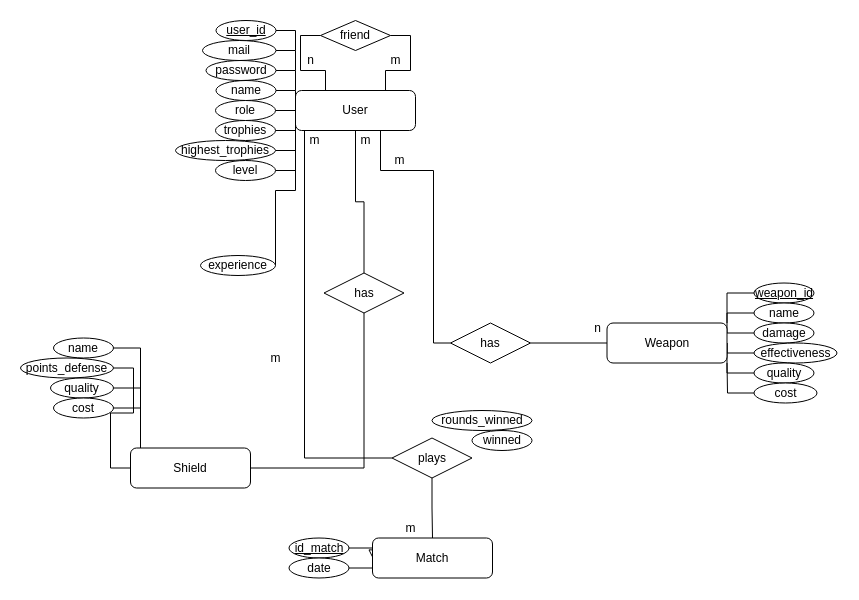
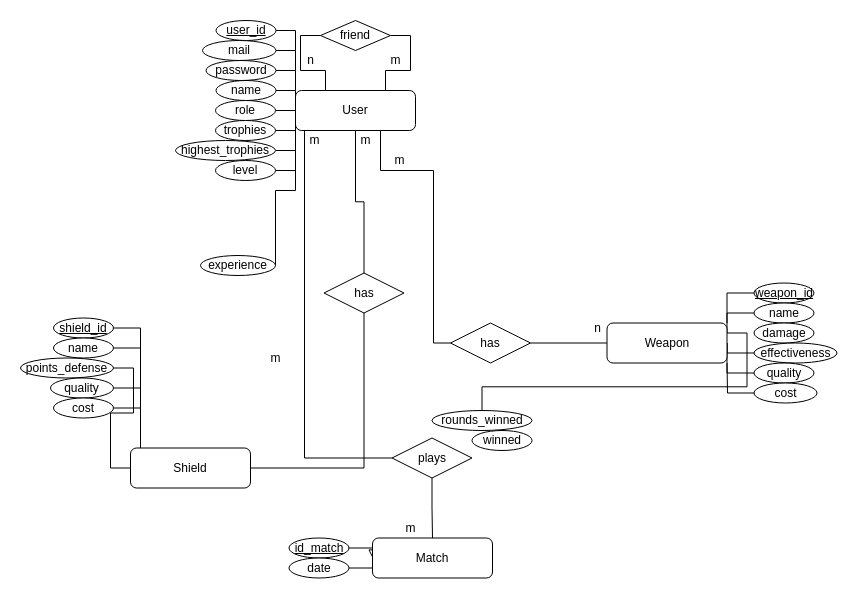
node "shield_id": added
edge "shield_id" -- "Shield": added
edge "damage" -- "Weapon": now "rounds_winned" -- "Weapon"
